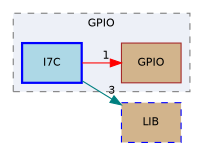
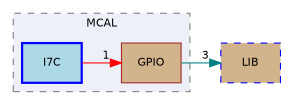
cluster "GPIO": label "GPIO" -> "MCAL"
edge "I7C" -> "LIB": now "GPIO" -> "LIB"
